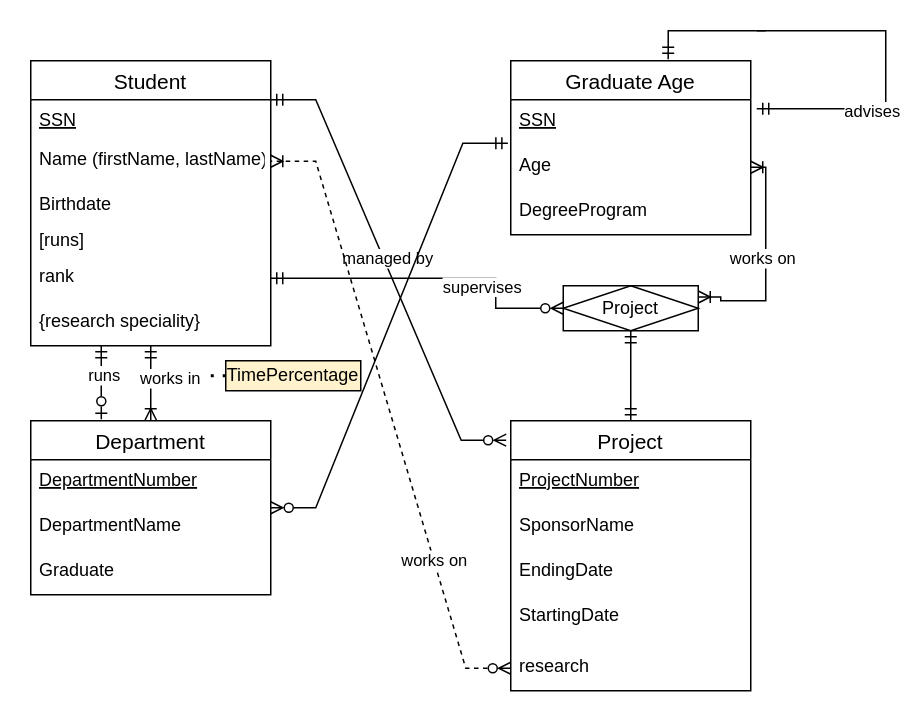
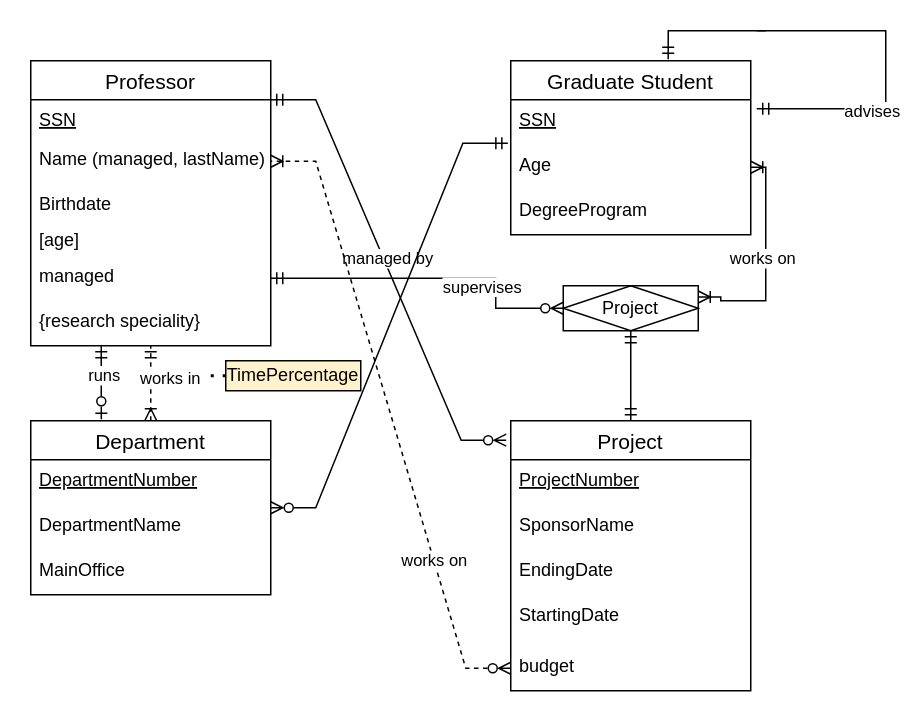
node "Student": label "Student" -> "Professor"
node "Graduate Age": label "Graduate Age" -> "Graduate Student"
node "Name (firstName, lastName)": label "Name (firstName, lastName)" -> "Name (managed, lastName)"
node "[runs]": label "[runs]" -> "[age]"
node "rank": label "rank" -> "managed"
edge "{research speciality}" -- "Department": style solid -> dashed
node "Graduate": label "Graduate" -> "MainOffice"
node "research": label "research" -> "budget"
